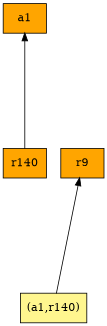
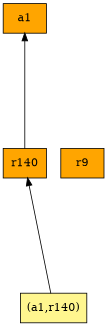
edge "(a1,r140)" -> "r9": now "(a1,r140)" -> "r140"
